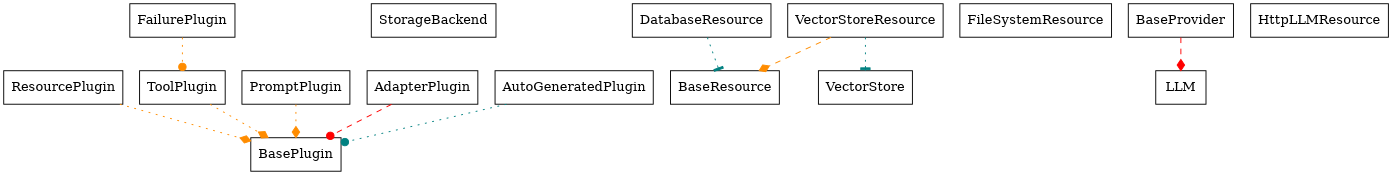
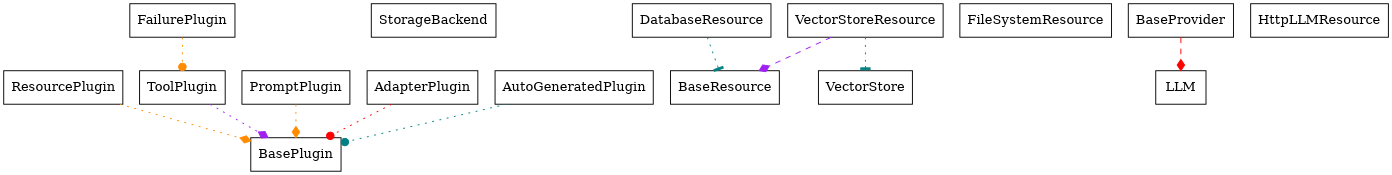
edge "VectorStoreResource" -> "BaseResource": color darkorange -> purple
edge "ToolPlugin" -> "BasePlugin": color darkorange -> purple
edge "AdapterPlugin" -> "BasePlugin": style dashed -> dotted
